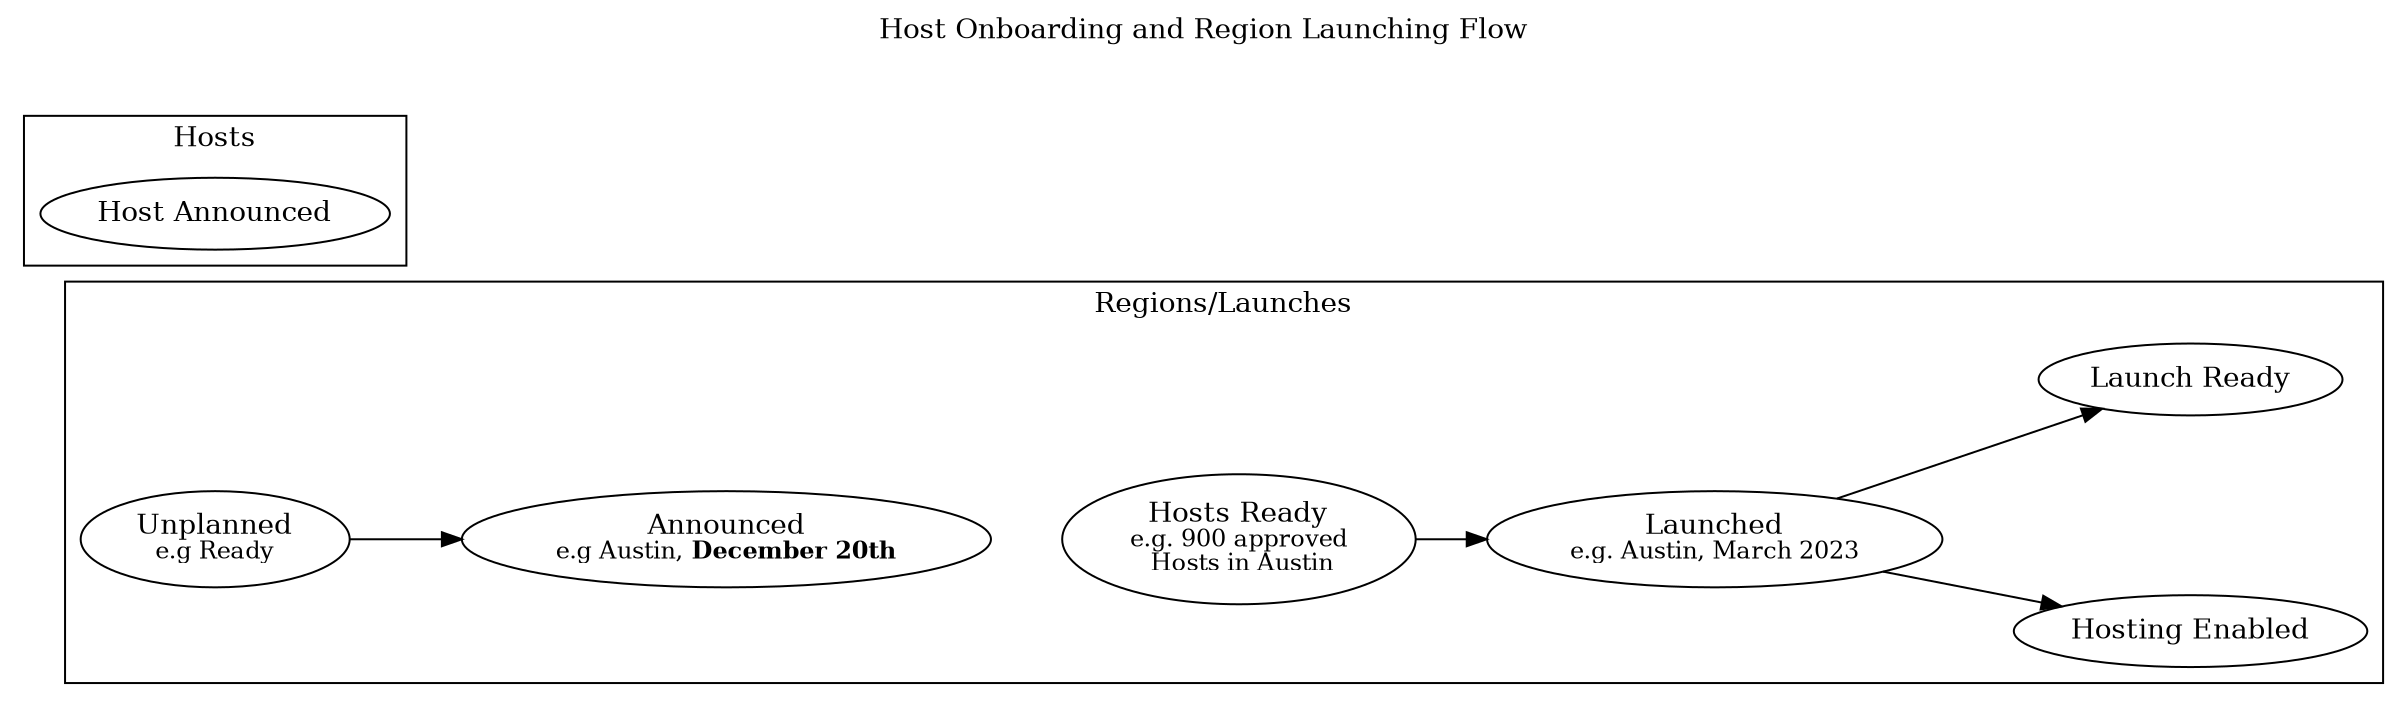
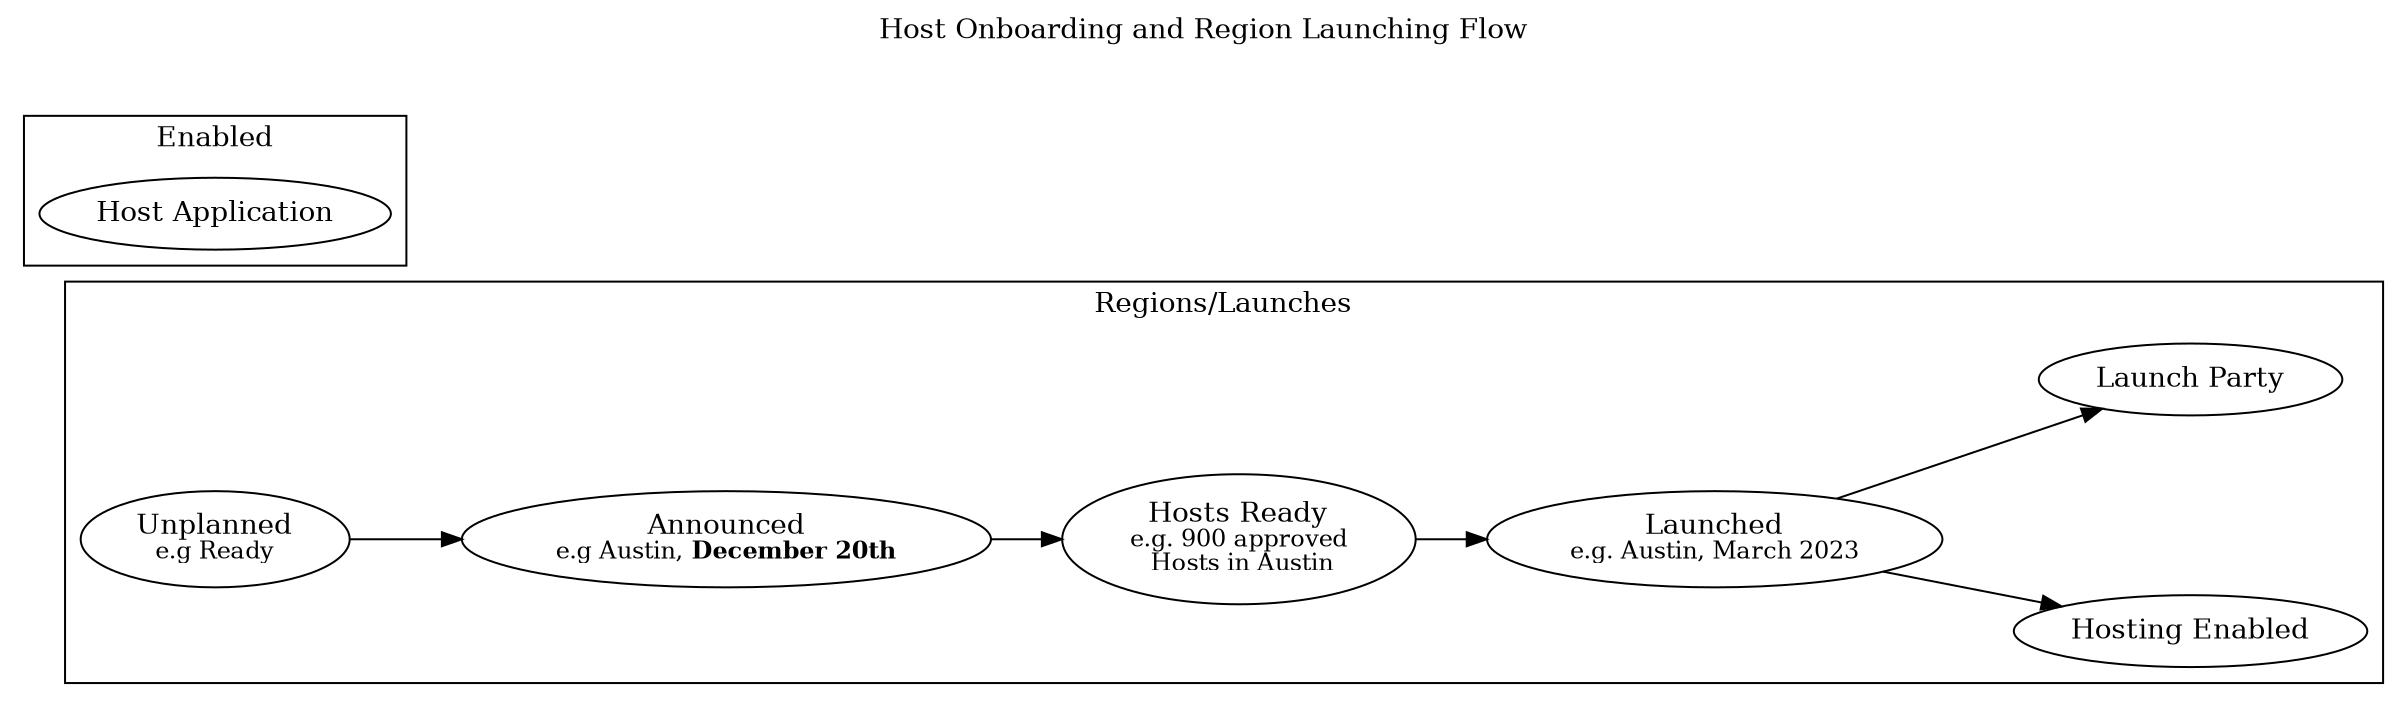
cluster "Hosts": label "Hosts" -> "Enabled"
node "Host Announced": label "Host Announced" -> "Host Application"
node "Launch Ready": label "Launch Ready" -> "Launch Party"
edge "Announced" -> "Hosts Ready": added
